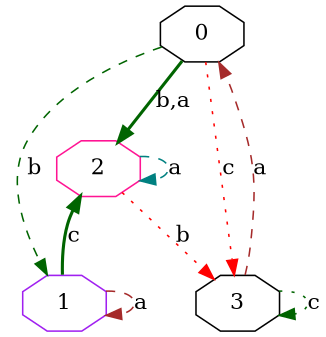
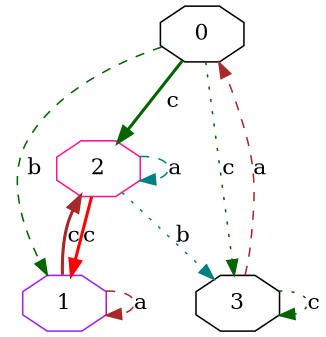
edge "0" -> "2": label "b,a" -> "c"
edge "0" -> "3": color red -> darkgreen
edge "2" -> "1": added, label "c"
edge "2" -> "3": color red -> teal
edge "1" -> "2": color darkgreen -> brown
